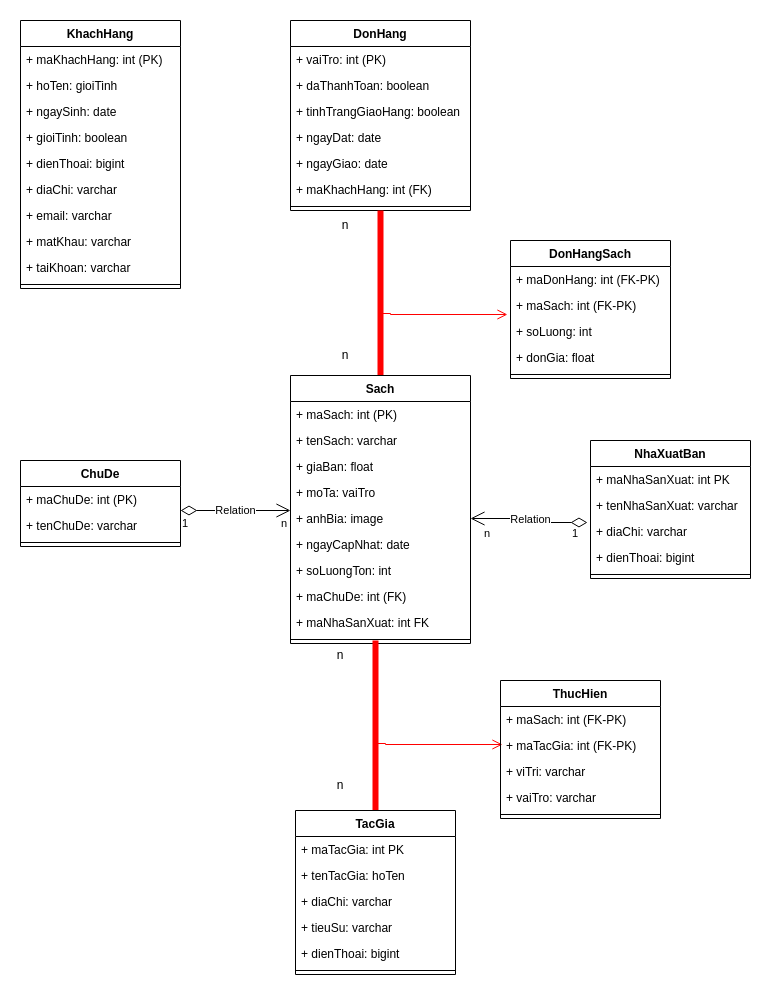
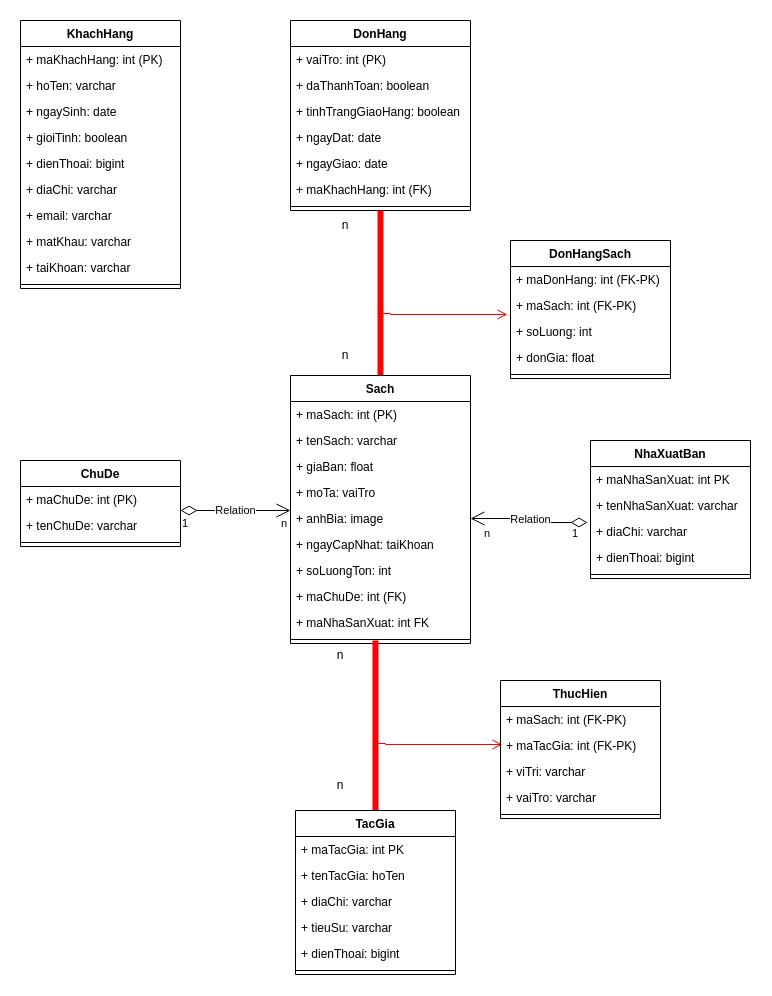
node "+ hoTen: gioiTinh": label "+ hoTen: gioiTinh" -> "+ hoTen: varchar"
node "+ ngayCapNhat: date": label "+ ngayCapNhat: date" -> "+ ngayCapNhat: taiKhoan"
